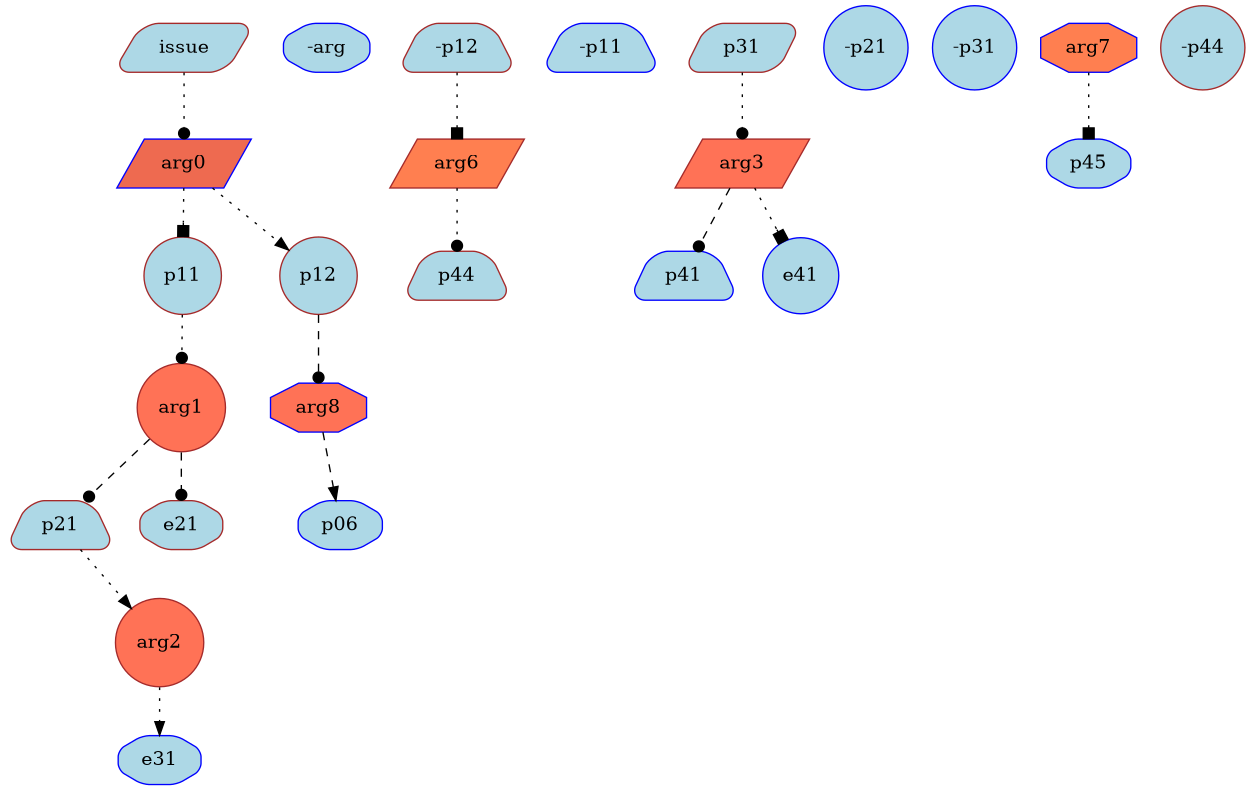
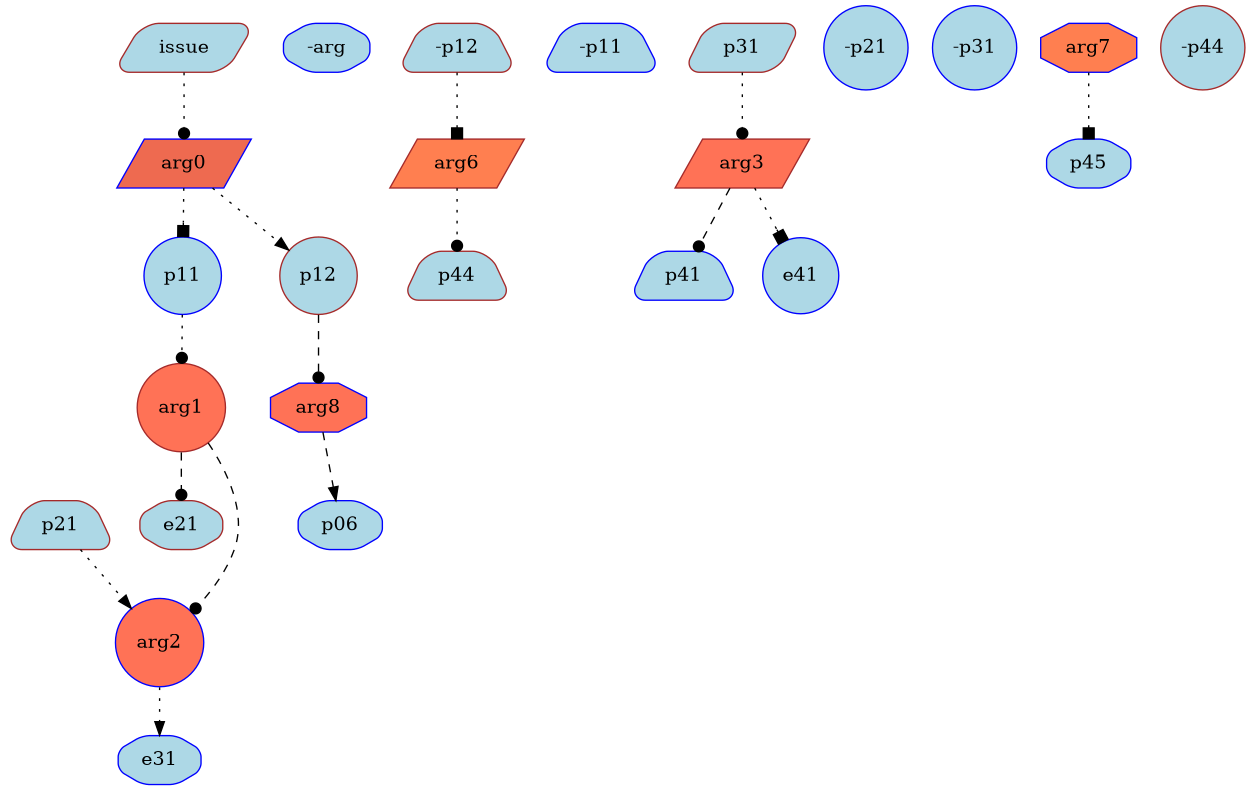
node "p11": color brown -> blue
edge "arg1" -> "p21": now "arg1" -> "arg2"
node "arg2": color brown -> blue
